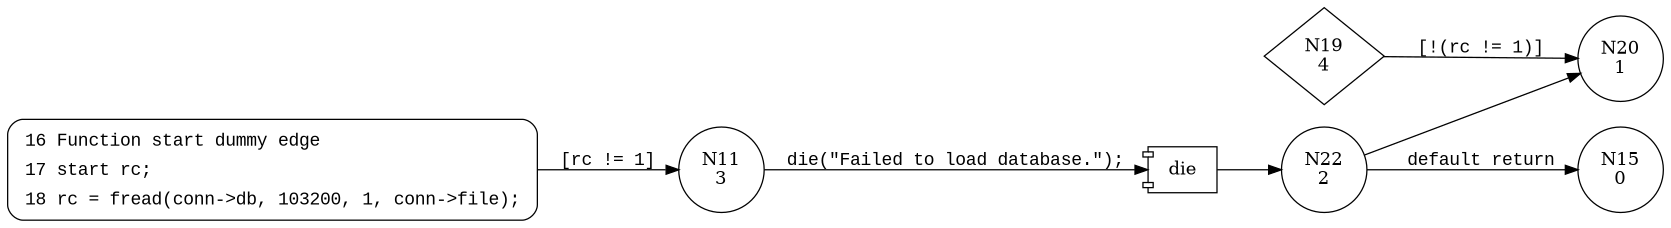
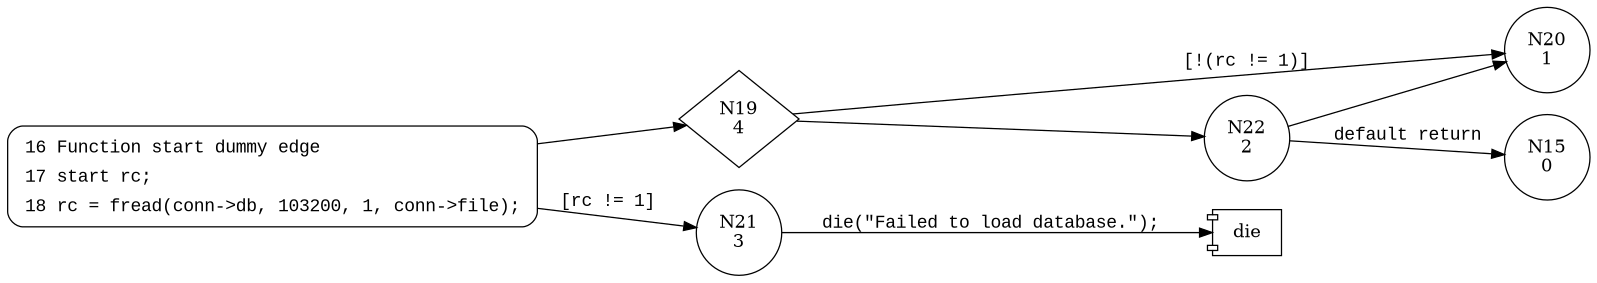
edge "16" -> "N19 4": added
node "N11 3": label "N11 3" -> "N21 3"
edge "die" -> "N22 2": now "N19 4" -> "N22 2"
